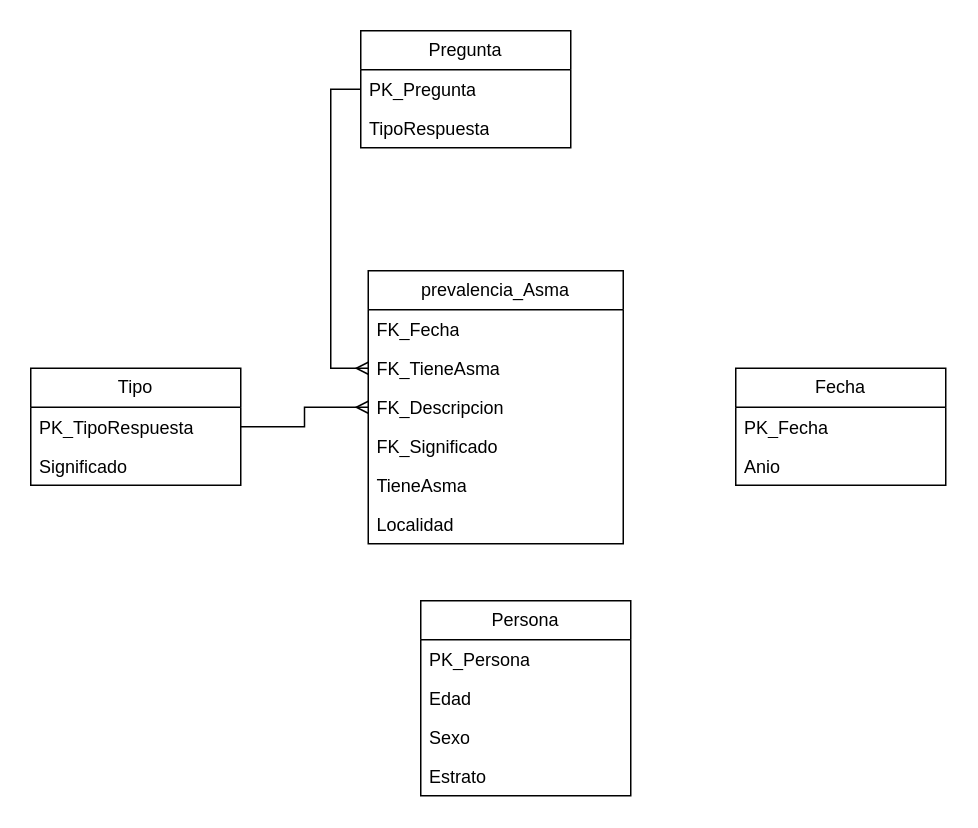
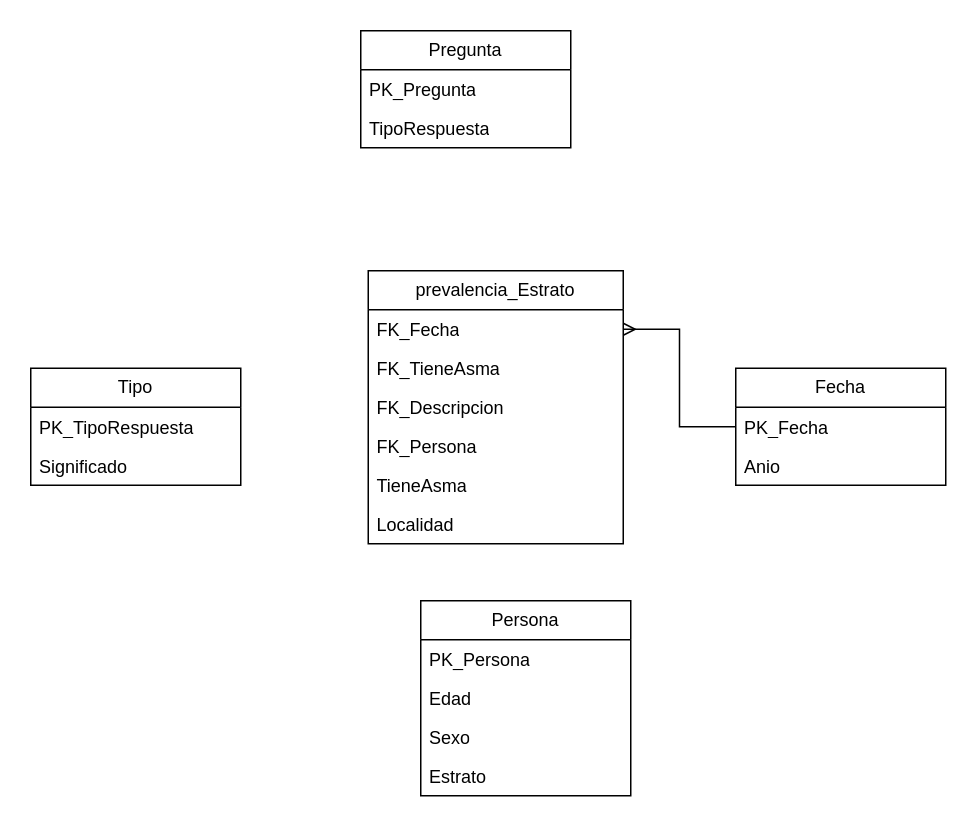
edge "PK_Pregunta" -> "FK_TieneAsma": removed
node "prevalencia_Asma": label "prevalencia_Asma" -> "prevalencia_Estrato"
edge "PK_Fecha" -> "FK_Fecha": added
edge "PK_TipoRespuesta" -> "FK_Descripcion": removed
node "FK_Significado": label "FK_Significado" -> "FK_Persona"
